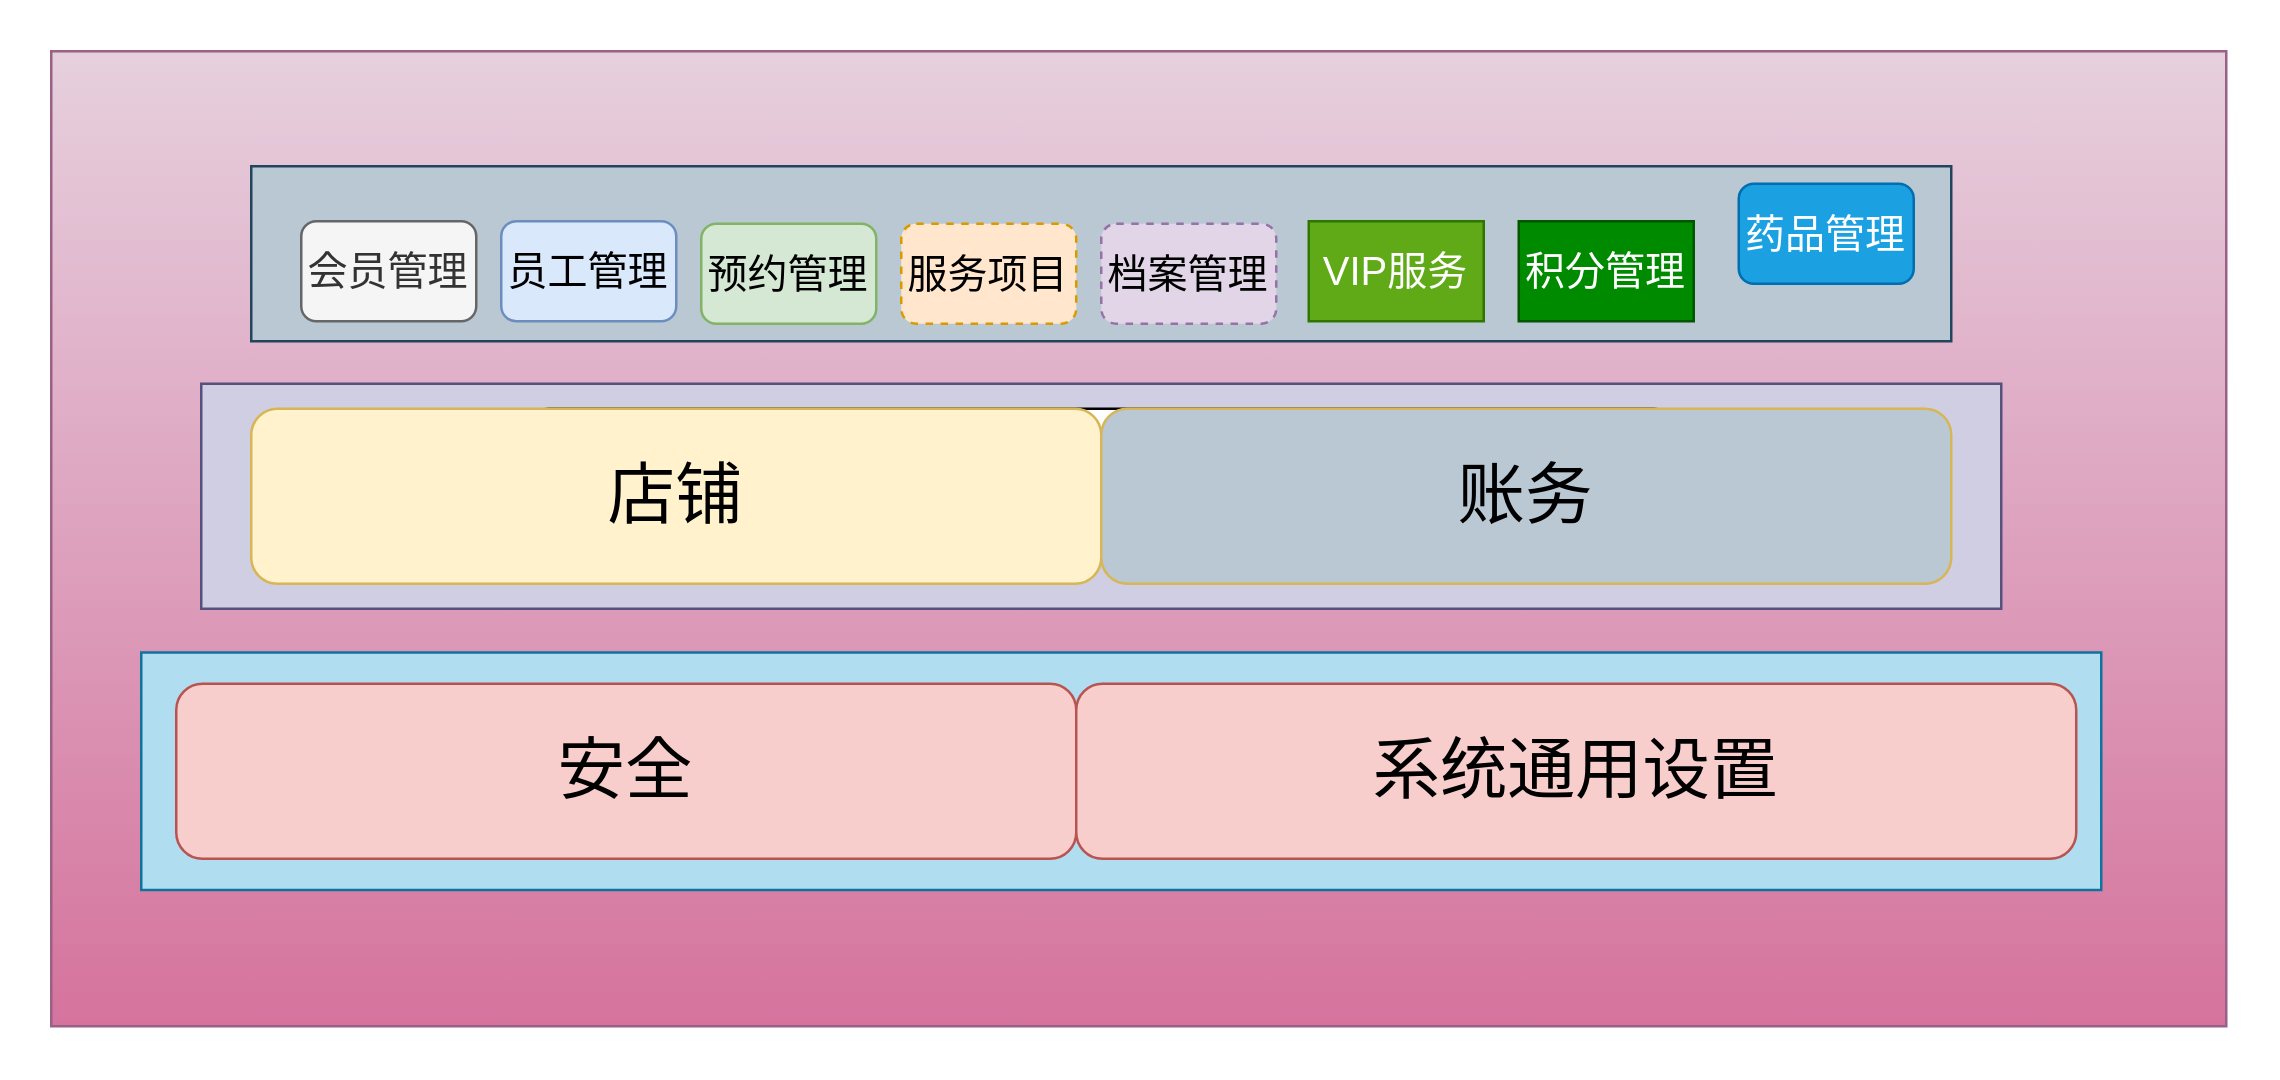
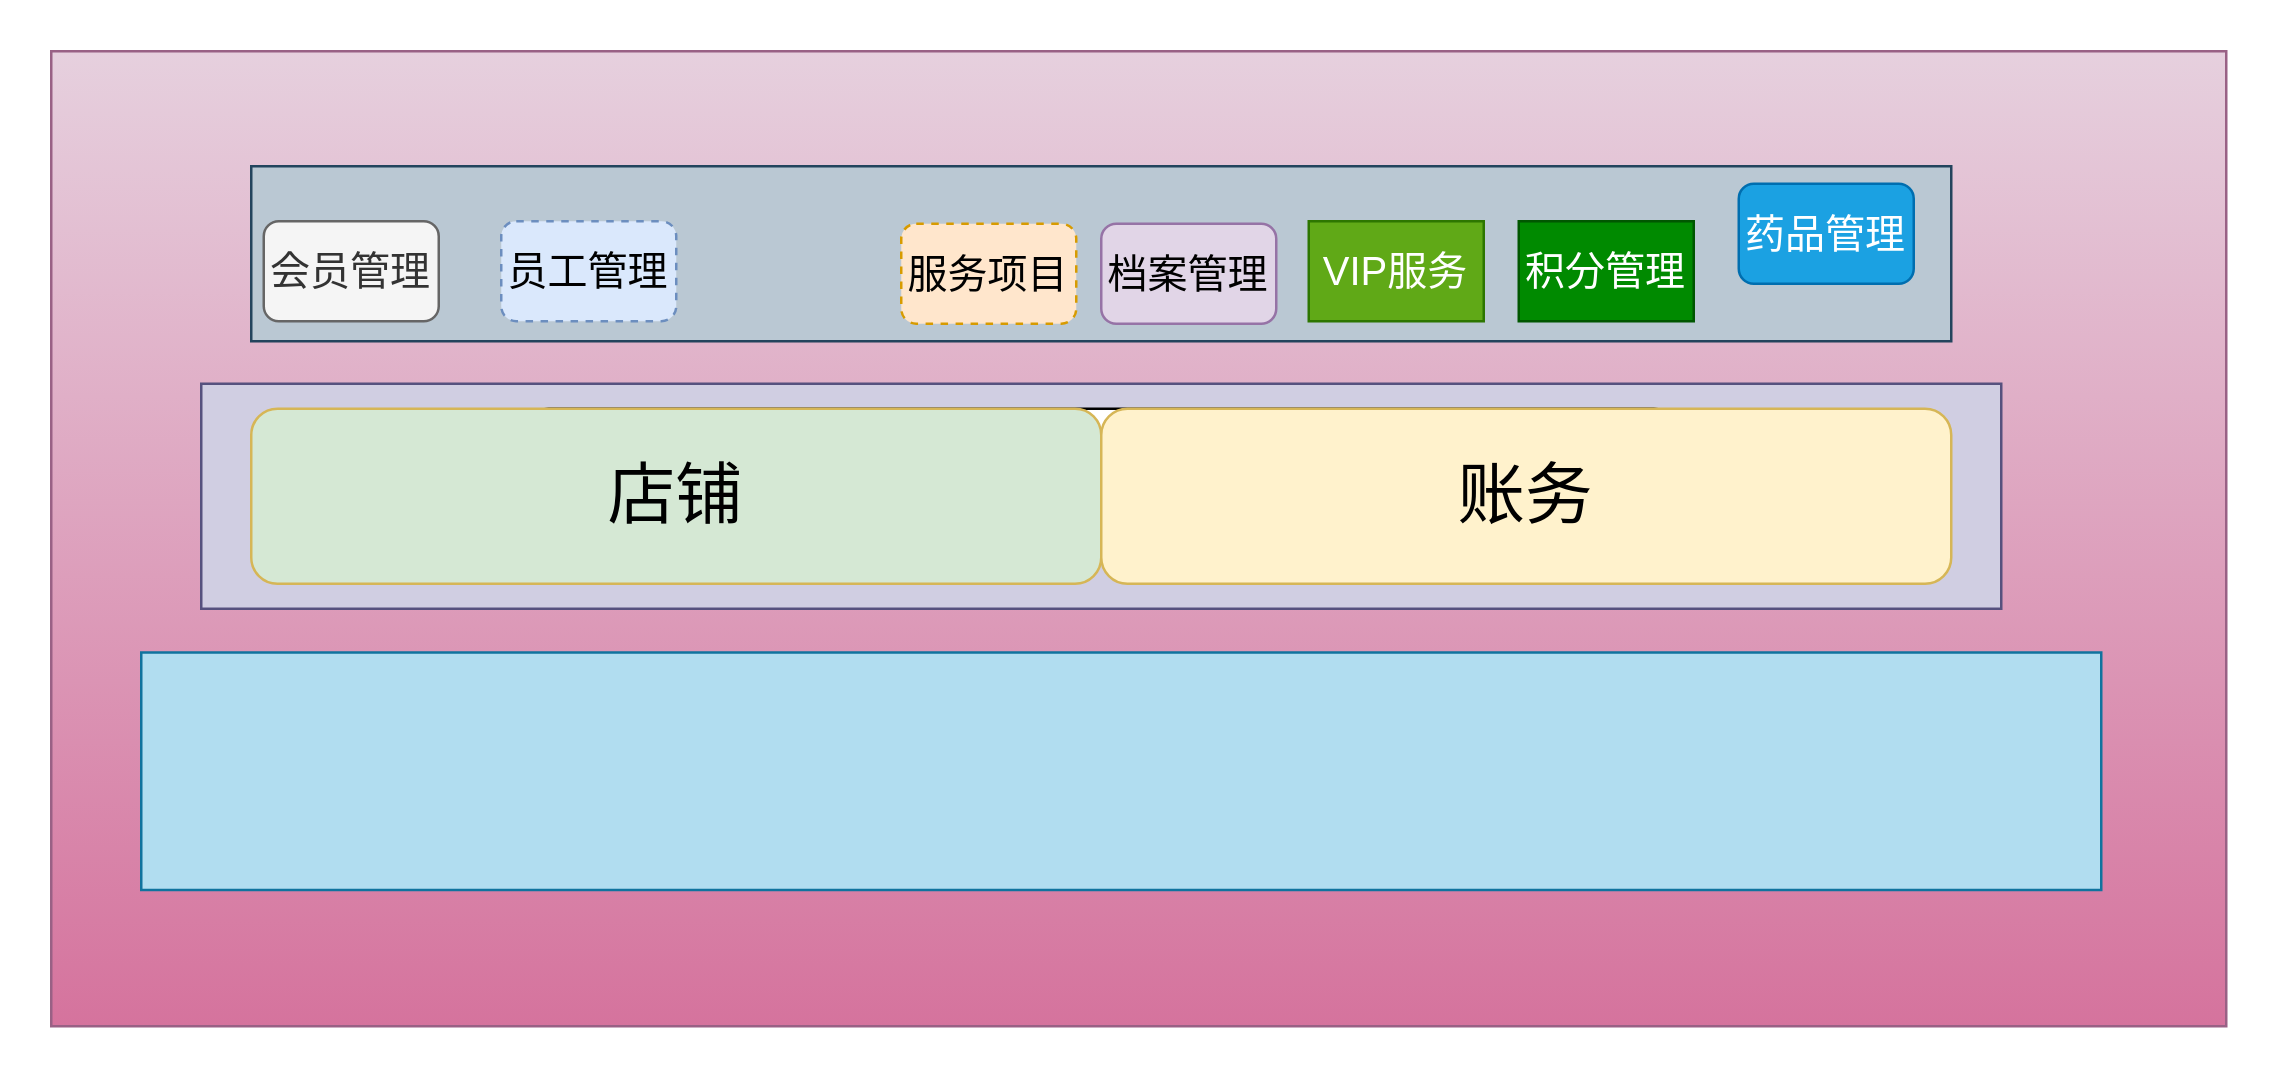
node "会员管理": moved (389, 271) -> (351, 271)
node "员工管理": style solid -> dashed
node "预约管理": removed
node "档案管理": style dashed -> solid
node "店铺": fillcolor #fff2cc -> #d5e8d4
node "账务": fillcolor #bac8d3 -> #fff2cc
node "安全": removed
node "系统通用设置": removed
